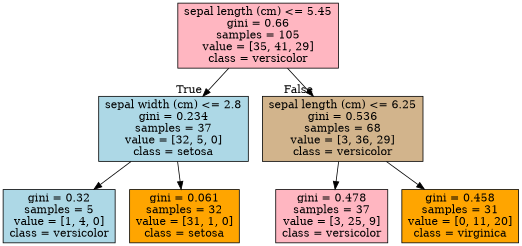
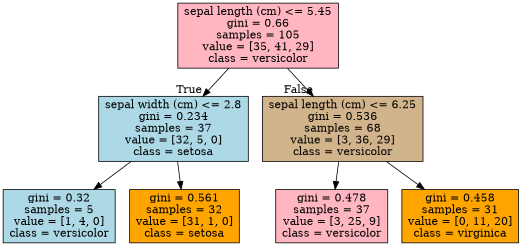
node "gini = 0.061 samples = 32 value = [31, 1, 0] class = setosa": label "gini = 0.061 samples = 32 value = [31, 1, 0] class = setosa" -> "gini = 0.561 samples = 32 value = [31, 1, 0] class = setosa"
